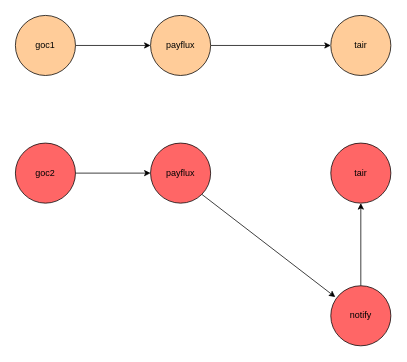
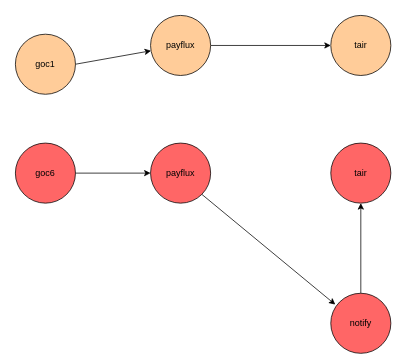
node "goc1": moved (45, 45) -> (45, 64)
node "goc2": label "goc2" -> "goc6"
node "notify": moved (360, 315) -> (360, 323)
